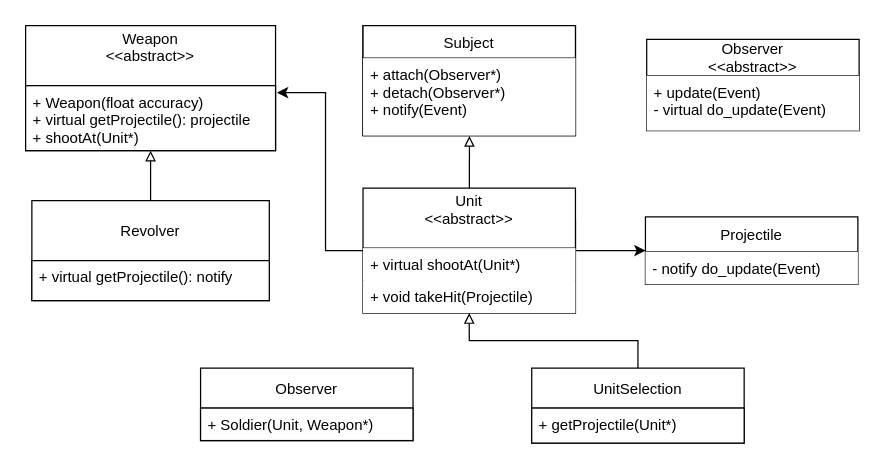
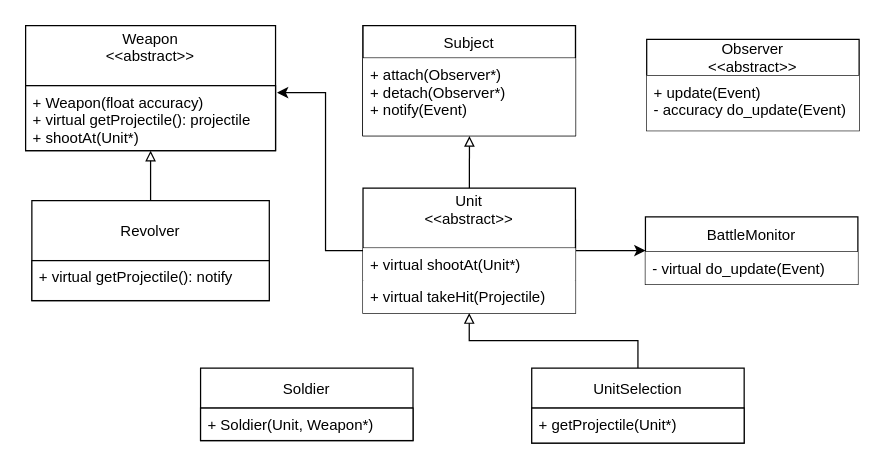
node "+ update(Event) - virtual do_update(Event)": label "+ update(Event) - virtual do_update(Event)" -> "+ update(Event) - accuracy do_update(Event)"
node "Projectile": label "Projectile" -> "BattleMonitor"
node "- notify do_update(Event)": label "- notify do_update(Event)" -> "- virtual do_update(Event)"
node "+ void takeHit(Projectile)": label "+ void takeHit(Projectile)" -> "+ virtual takeHit(Projectile)"
node "Observer": label "Observer" -> "Soldier"
